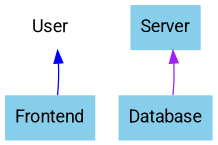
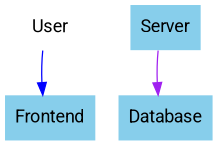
edge "Frontend" -> "User": reversed
edge "Database" -> "Server": reversed
